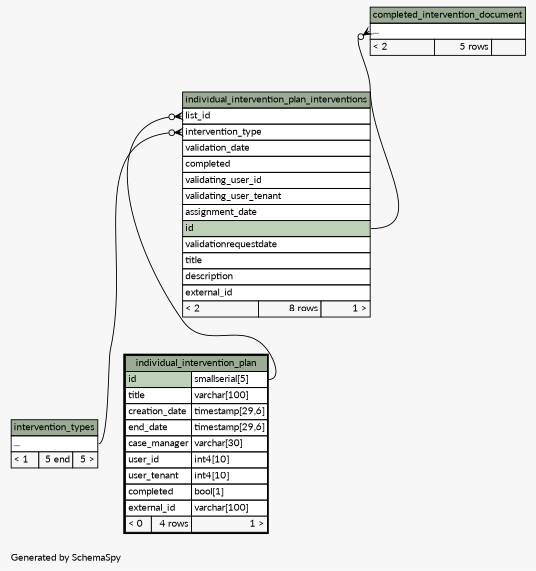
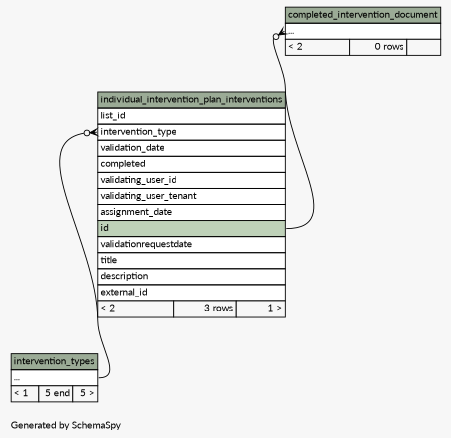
node "completed_intervention_document": text "5 rows" -> "0 rows"
node "individual_intervention_plan_interventions": text "8 rows" -> "3 rows"
node "individual_intervention_plan": removed
